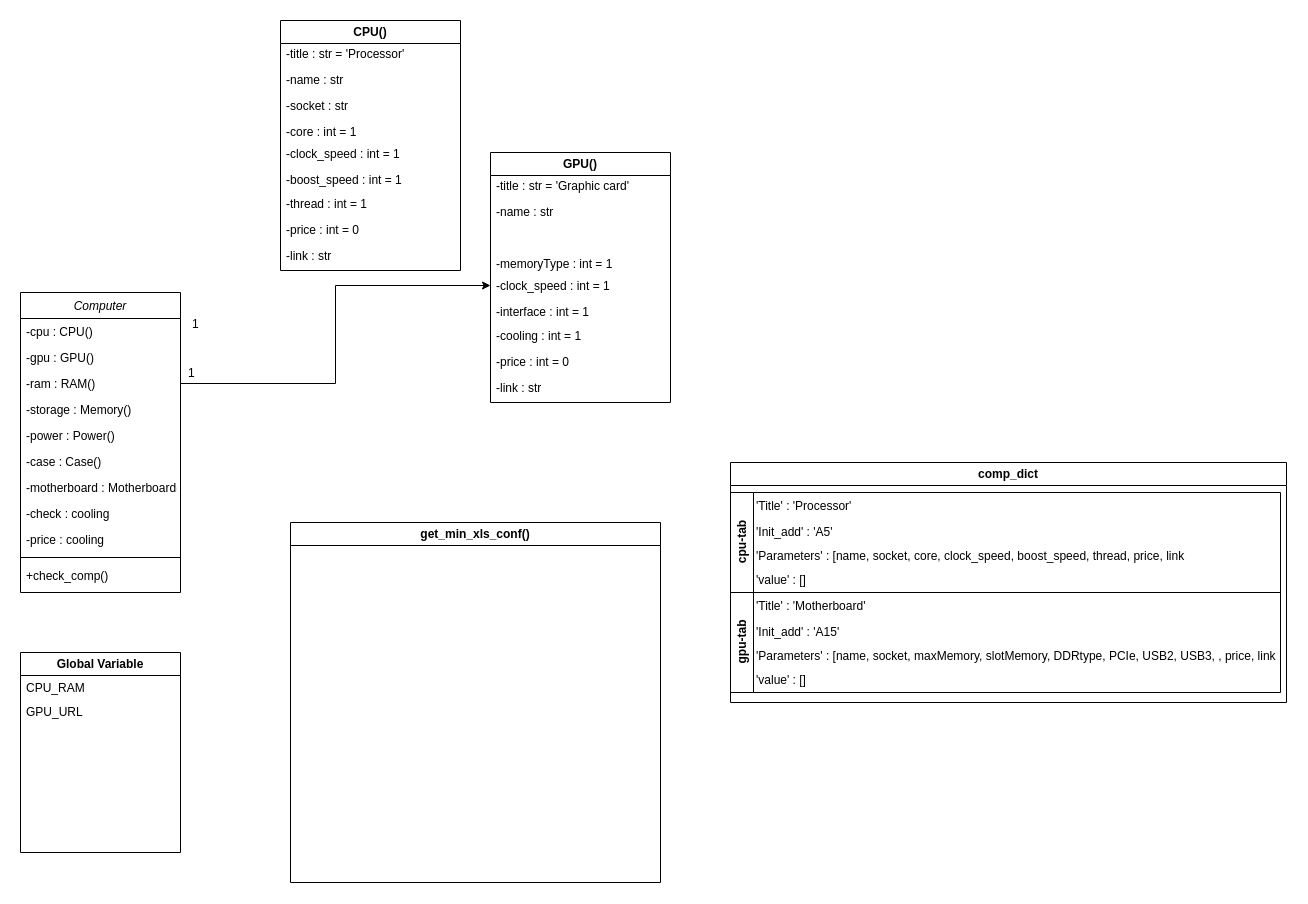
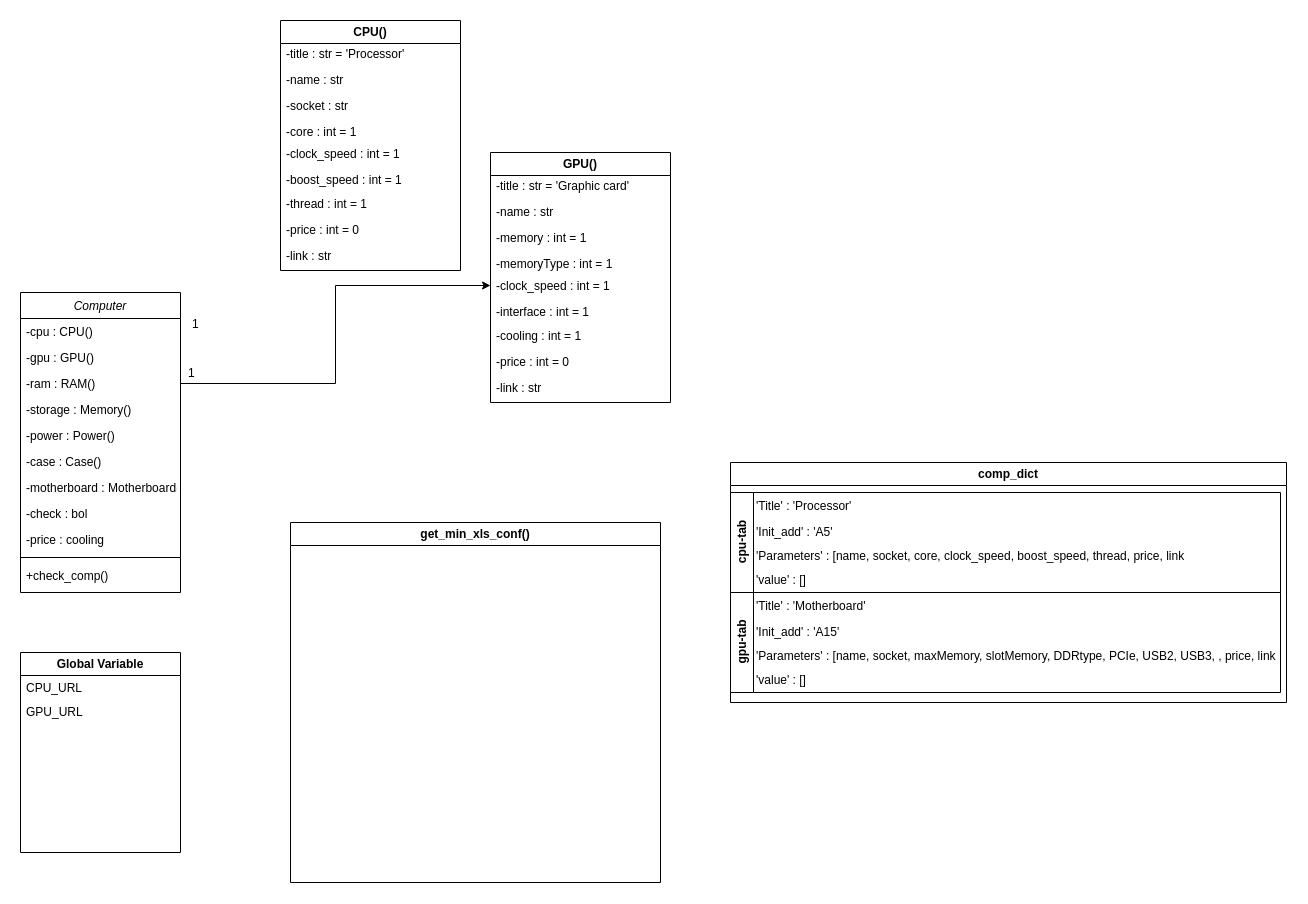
node "-memory : int = 1": added
node "-check : cooling": label "-check : cooling" -> "-check : bol"
node "CPU_RAM": label "CPU_RAM" -> "CPU_URL"
